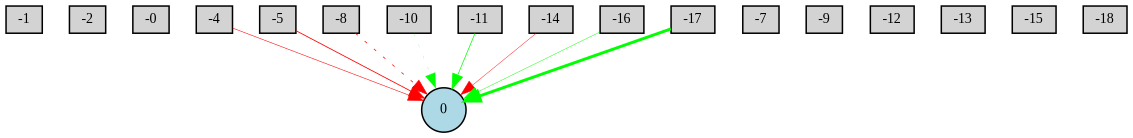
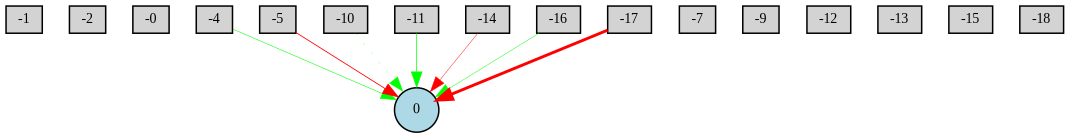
node "-8": removed
edge "-4" -> "0": color red -> green
edge "-17" -> "0": color green -> red
